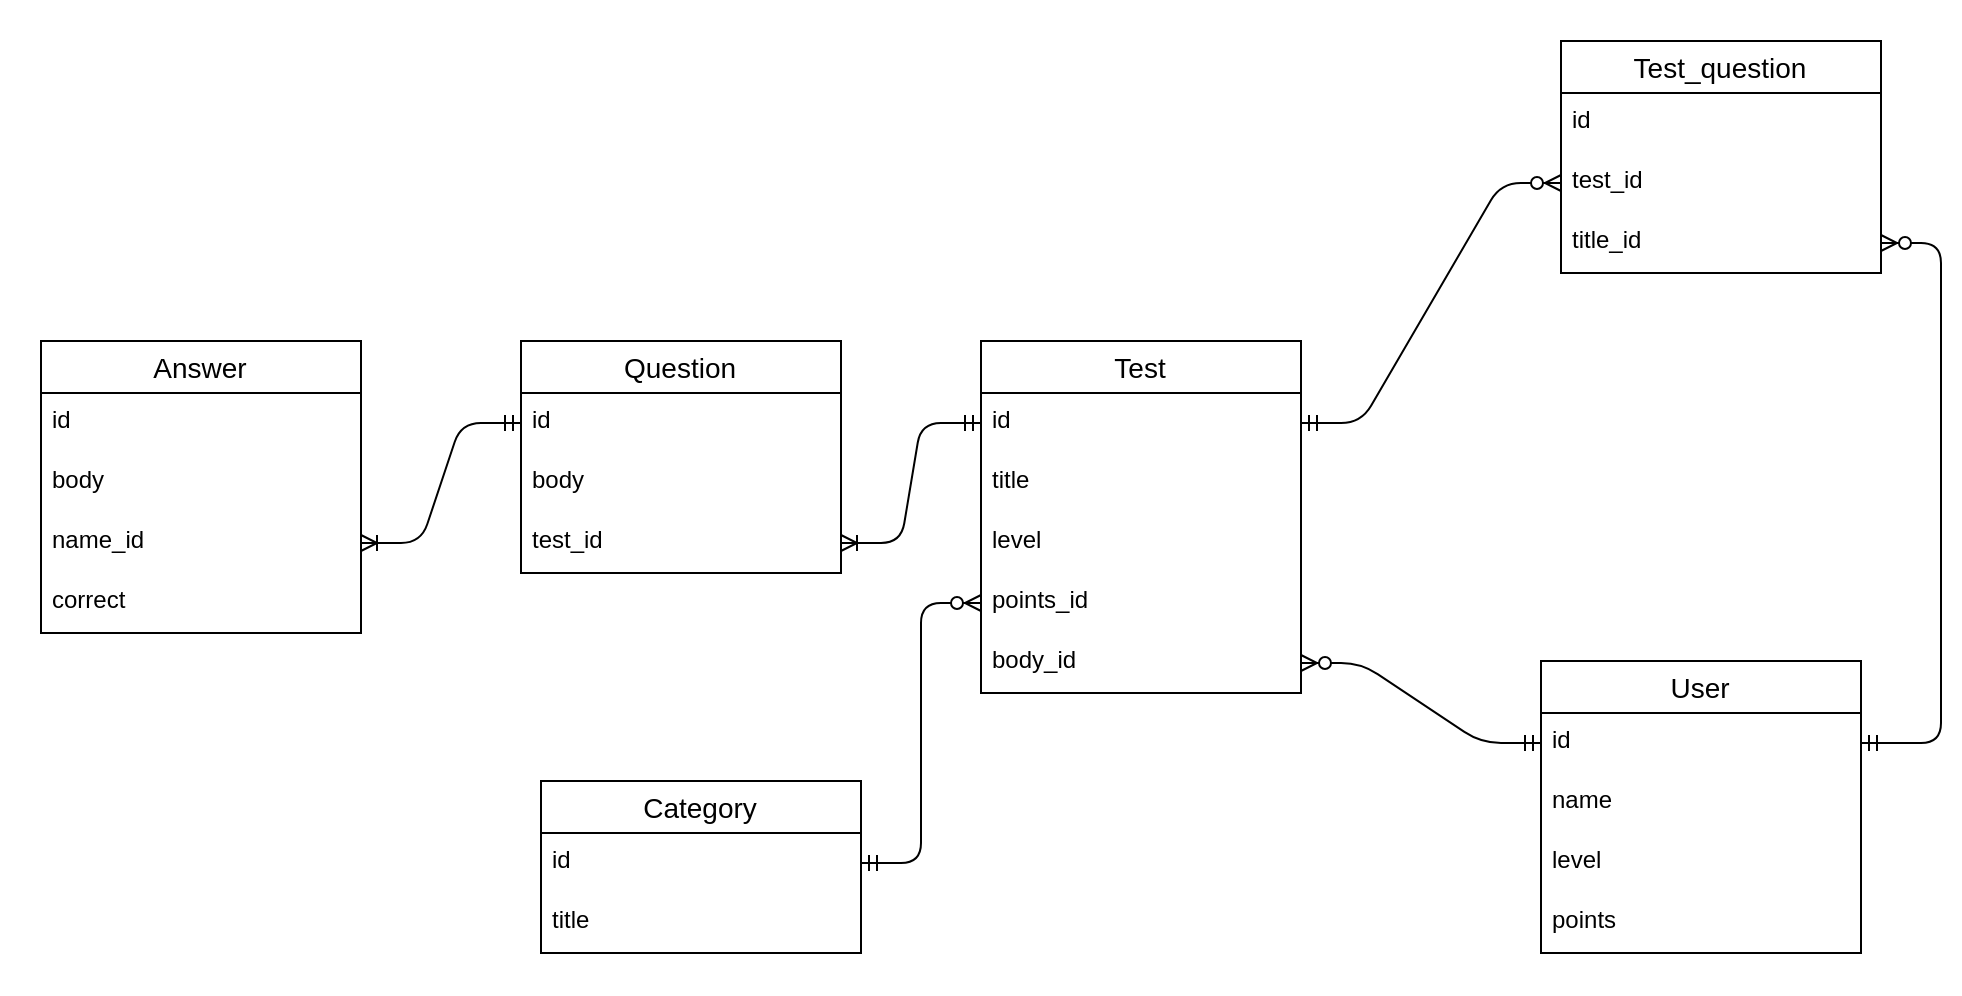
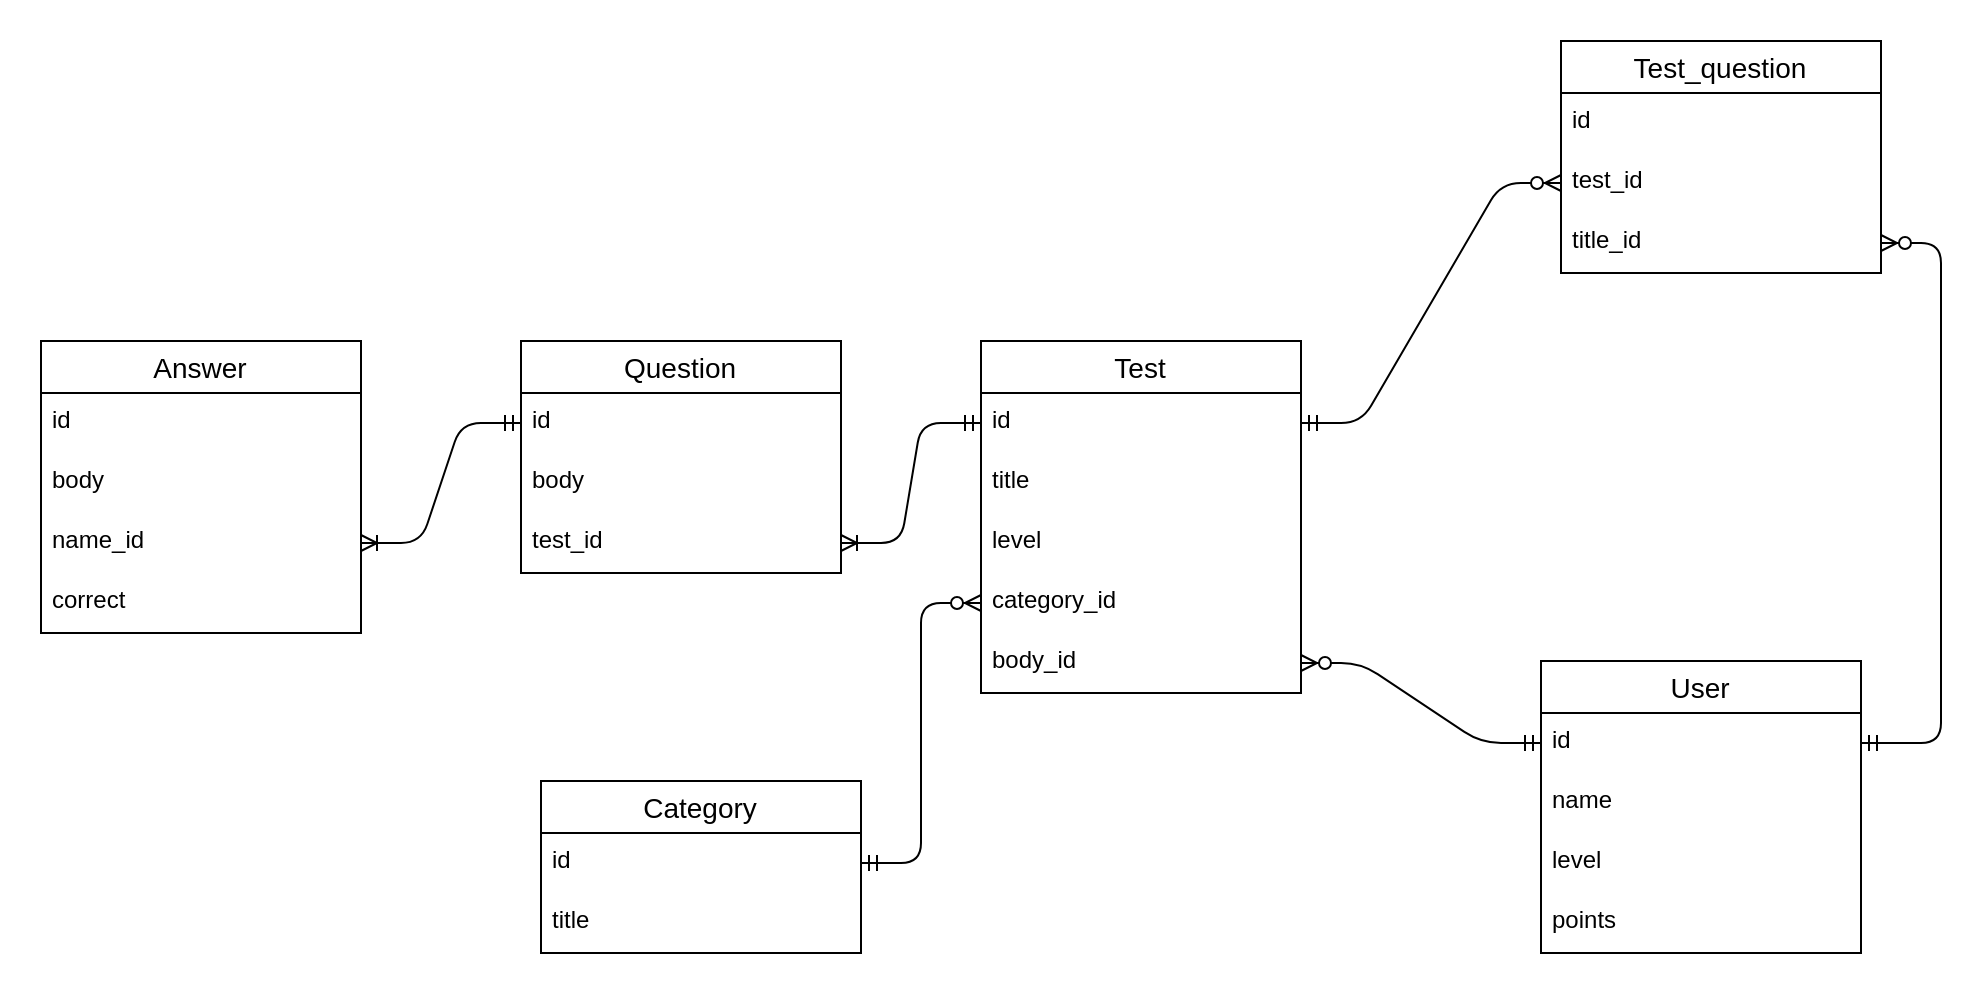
node "points_id": label "points_id" -> "category_id"
